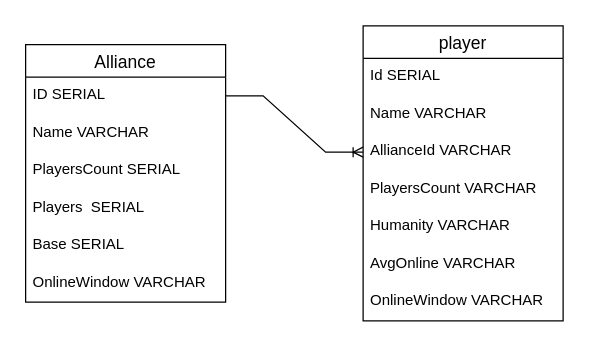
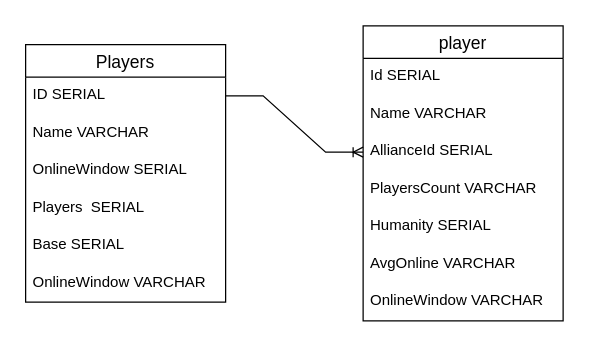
node "Alliance": label "Alliance" -> "Players"
node "AllianceId VARCHAR": label "AllianceId VARCHAR" -> "AllianceId SERIAL"
node "PlayersCount SERIAL": label "PlayersCount SERIAL" -> "OnlineWindow SERIAL"
node "Humanity VARCHAR": label "Humanity VARCHAR" -> "Humanity SERIAL"
